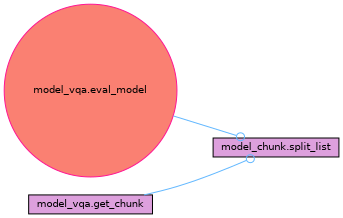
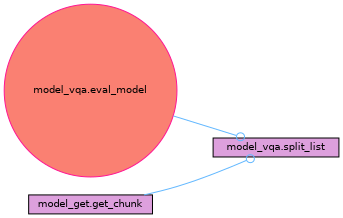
node "model_chunk.split_list": label "model_chunk.split_list" -> "model_vqa.split_list"
node "model_vqa.get_chunk": label "model_vqa.get_chunk" -> "model_get.get_chunk"
